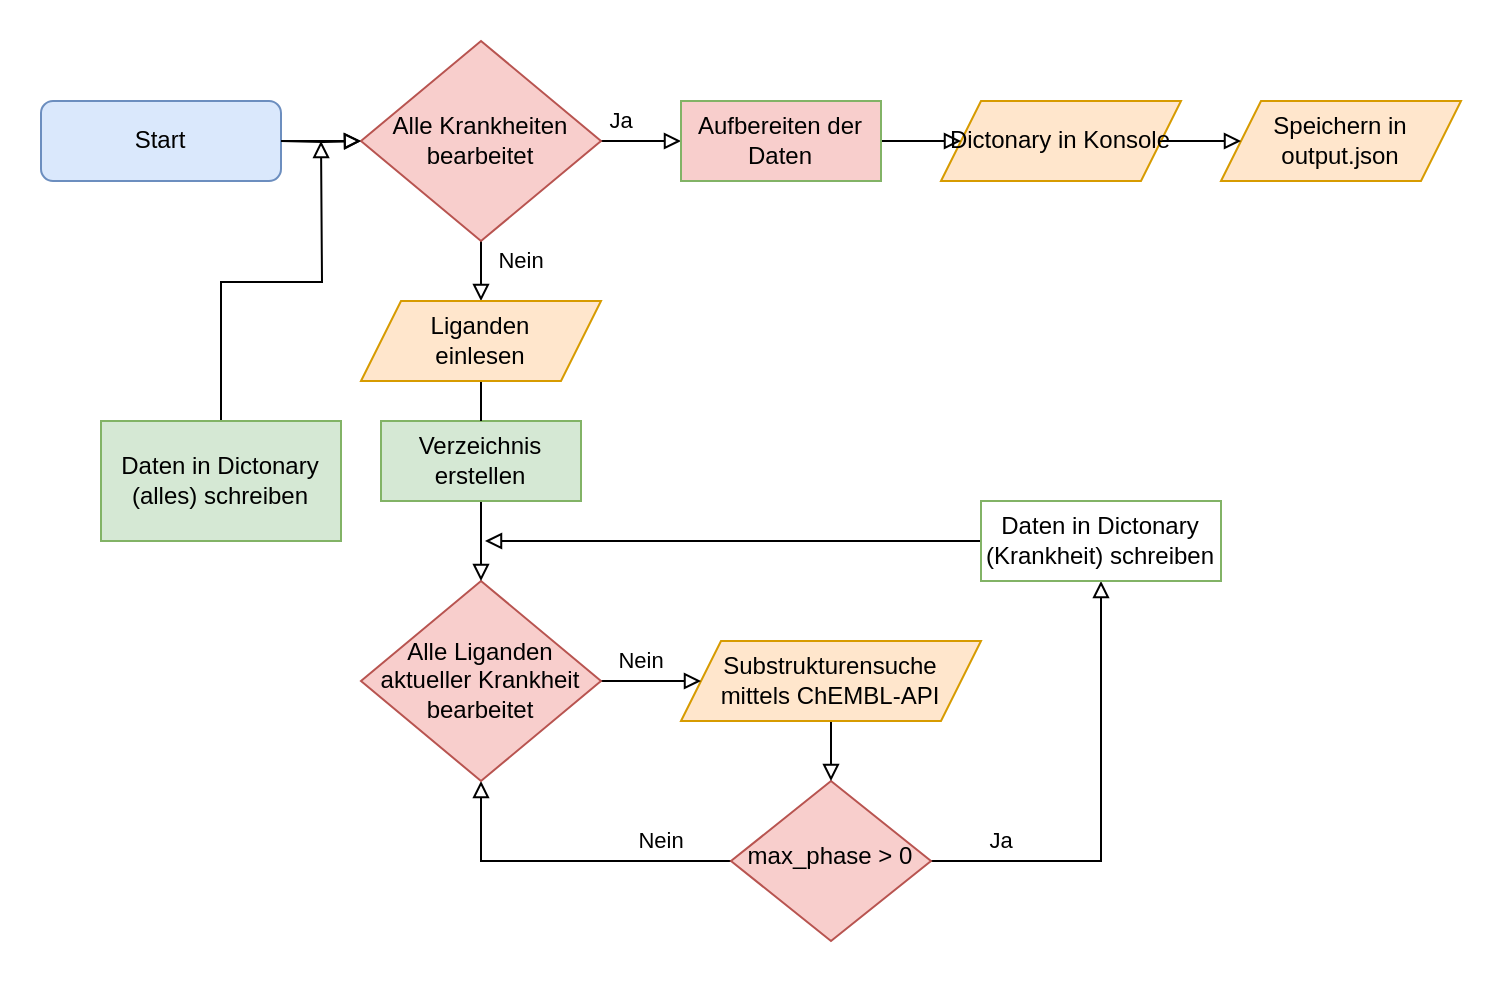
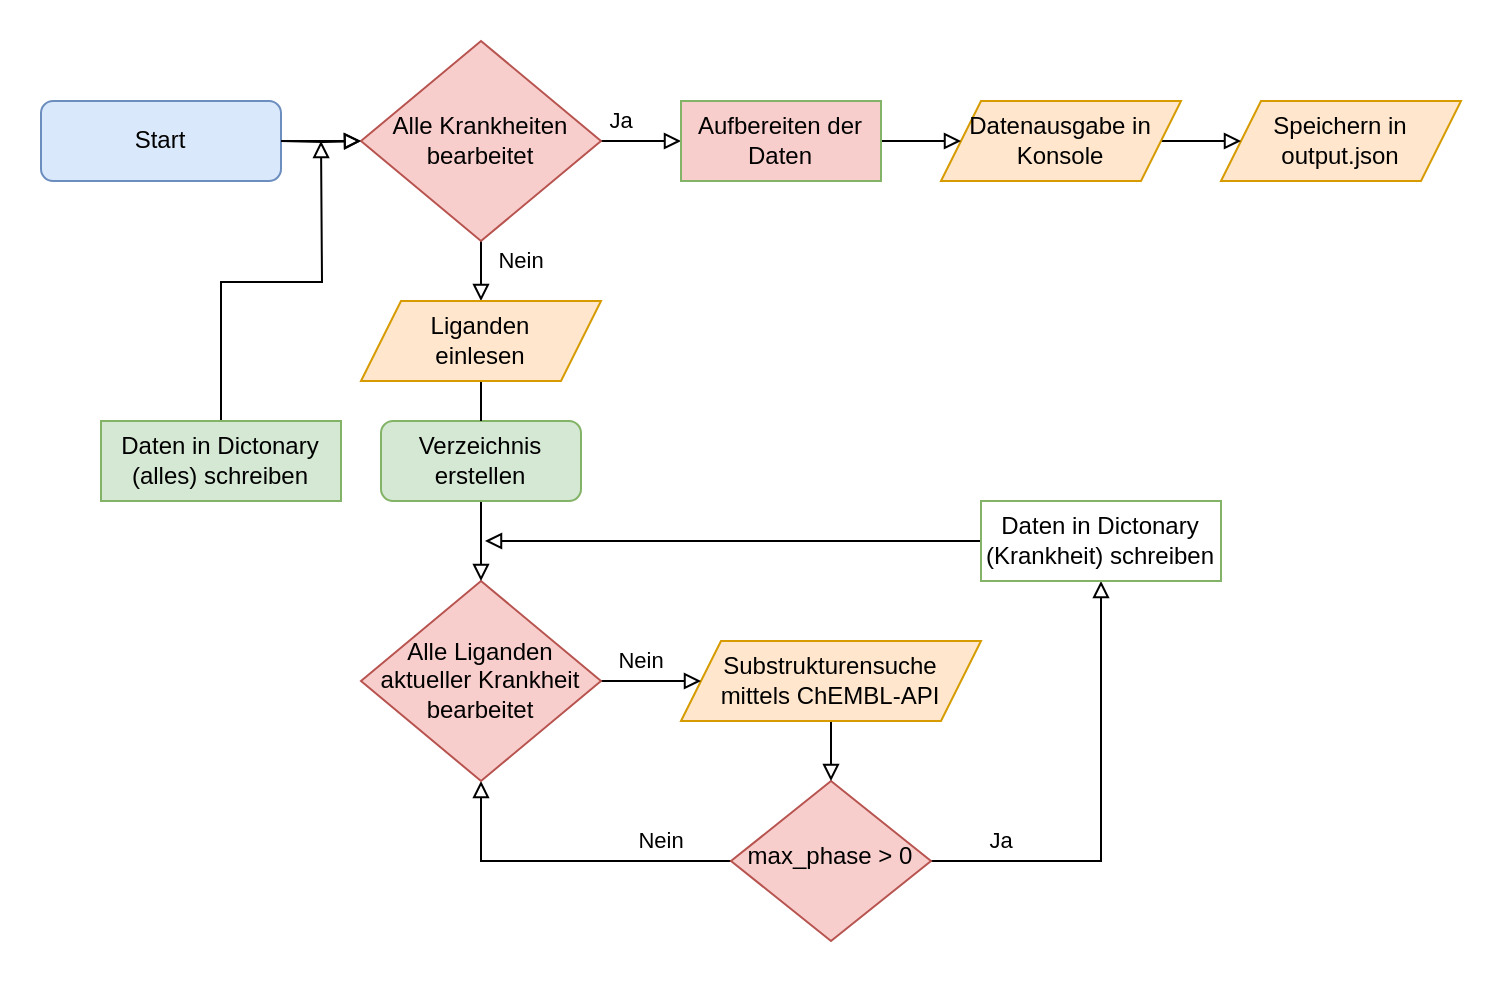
node "Dictonary in Konsole": label "Dictonary in Konsole" -> "Datenausgabe in Konsole"
node "Verzeichnis erstellen": shape rectangle -> rounded rectangle
node "Daten in Dictonary (alles) schreiben": size 240x120 -> 240x80
